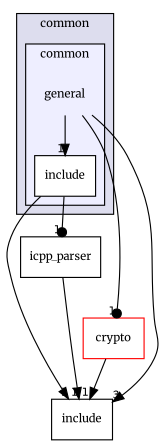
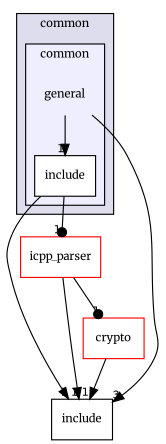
edge "general" -> "crypto": now "icpp_parser" -> "crypto"
node "icpp_parser": color black -> red
